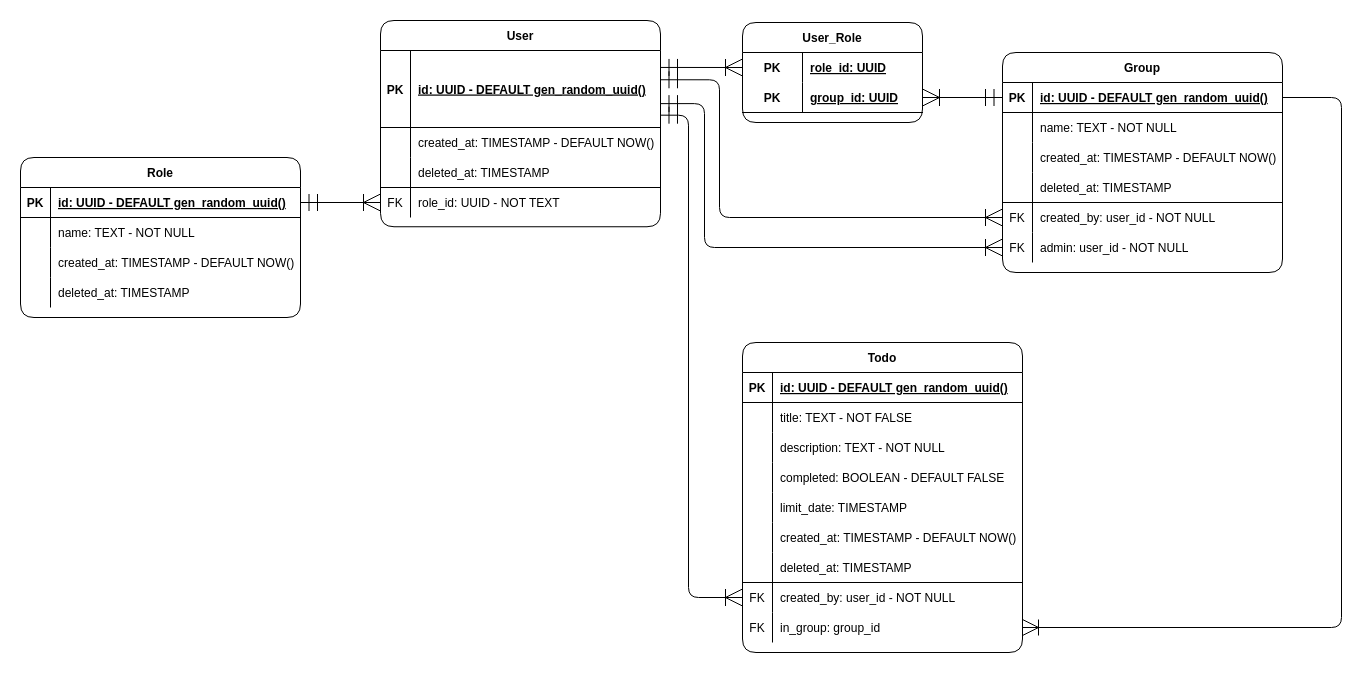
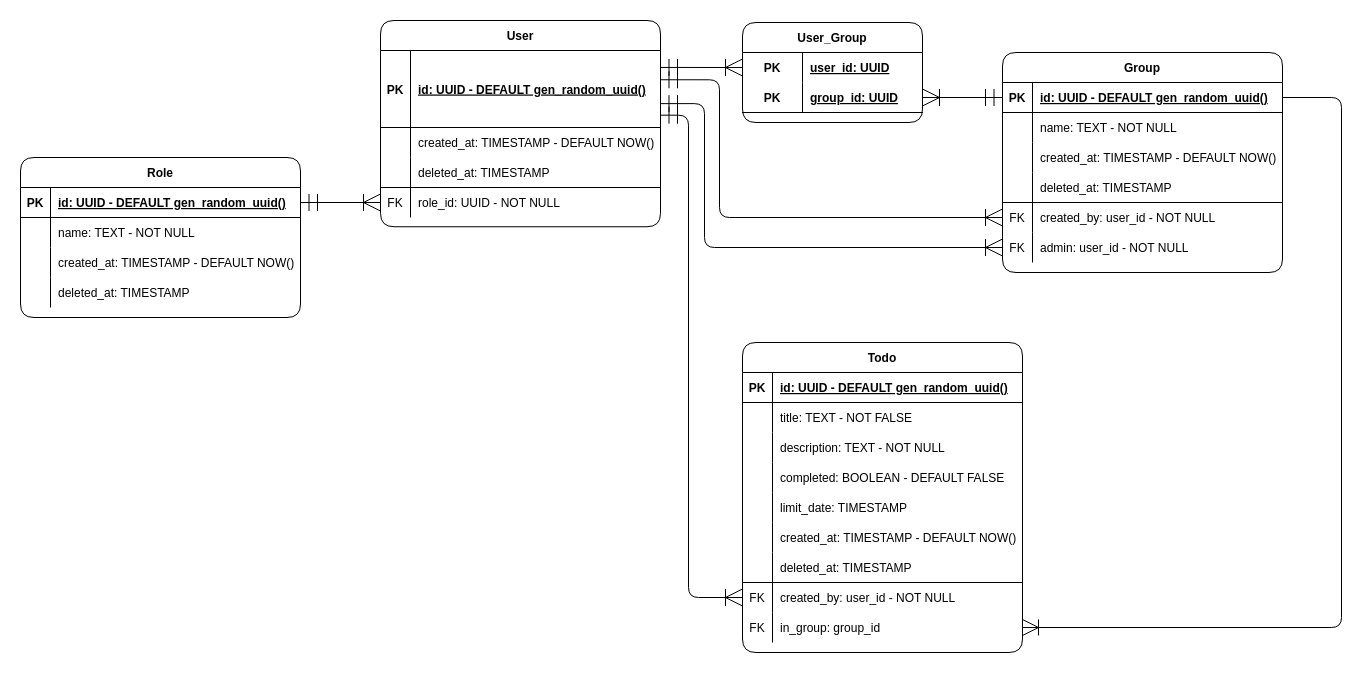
node "User_Role": label "User_Role" -> "User_Group"
node "role_id: UUID": label "role_id: UUID" -> "user_id: UUID"
node "role_id: UUID - NOT TEXT": label "role_id: UUID - NOT TEXT" -> "role_id: UUID - NOT NULL"
